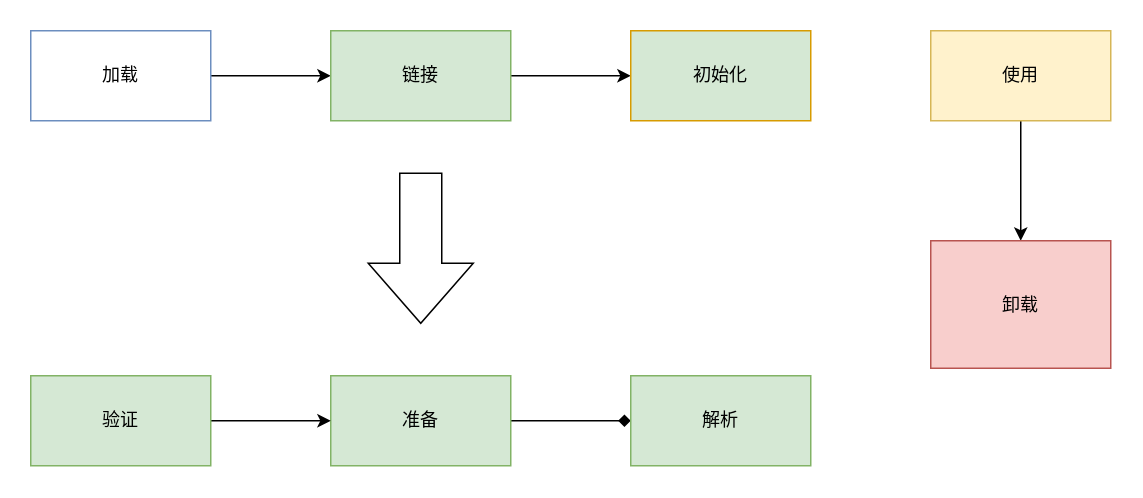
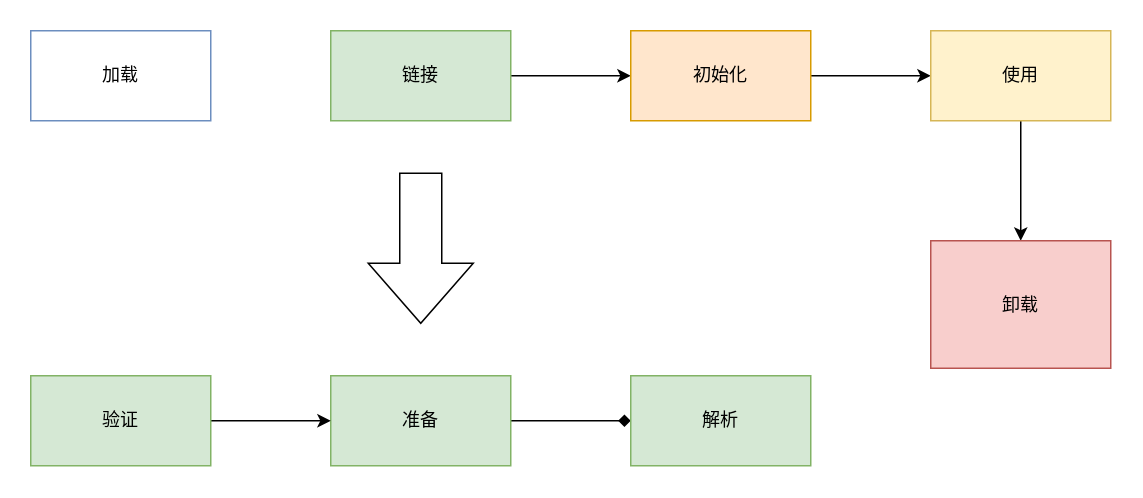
edge "加载" -> "链接": removed
node "初始化": fillcolor #d5e8d4 -> #ffe6cc
edge "初始化" -> "使用": added
